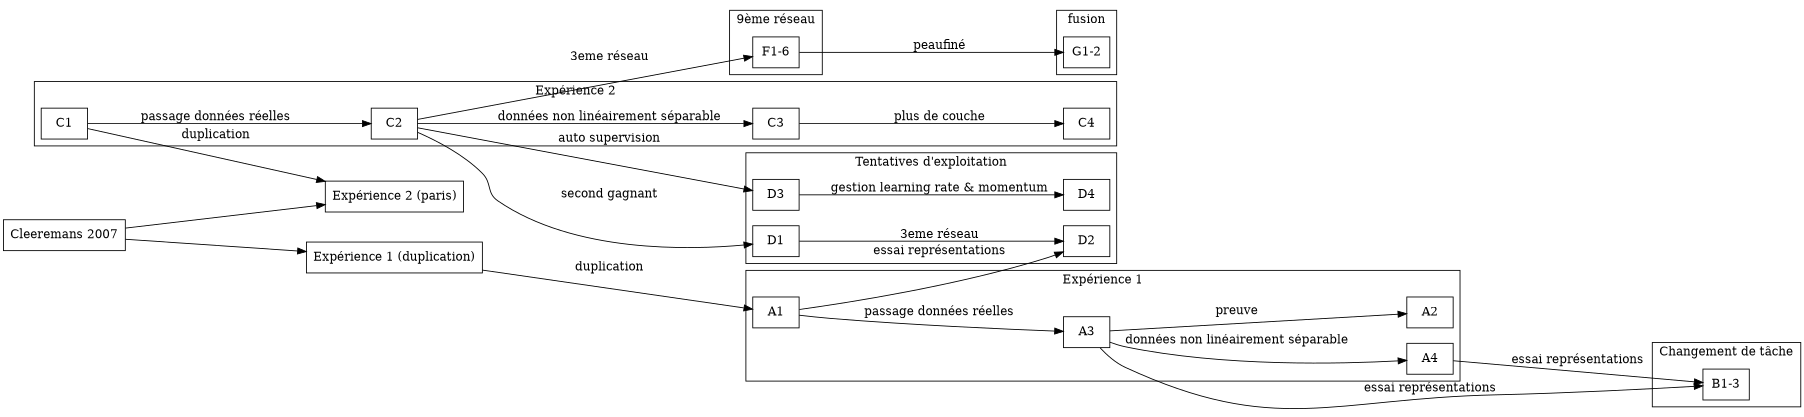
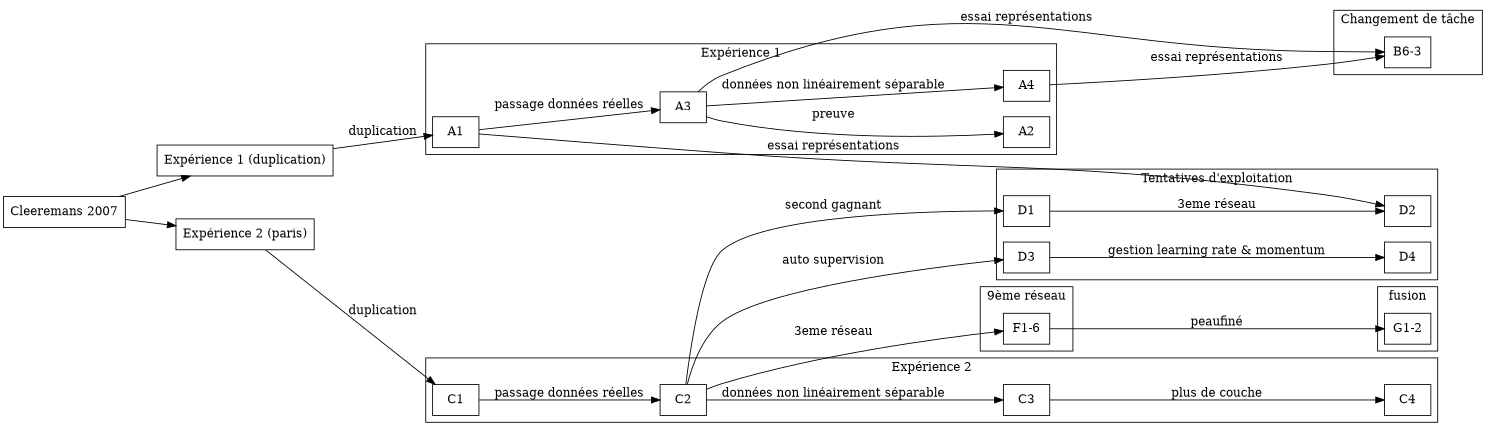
edge "C1" -> "Expérience 2 (paris)": reversed
node "B1-3": label "B1-3" -> "B6-3"
